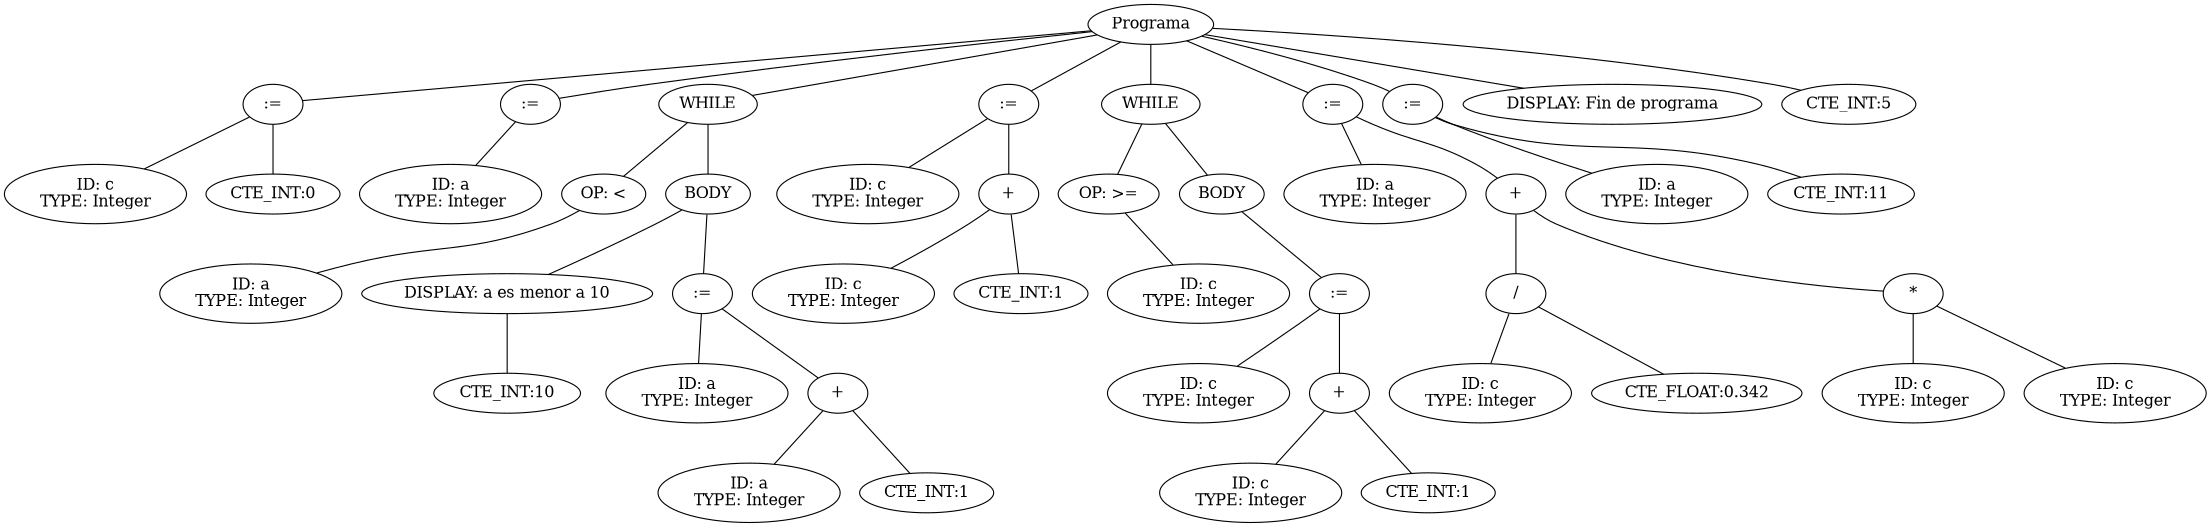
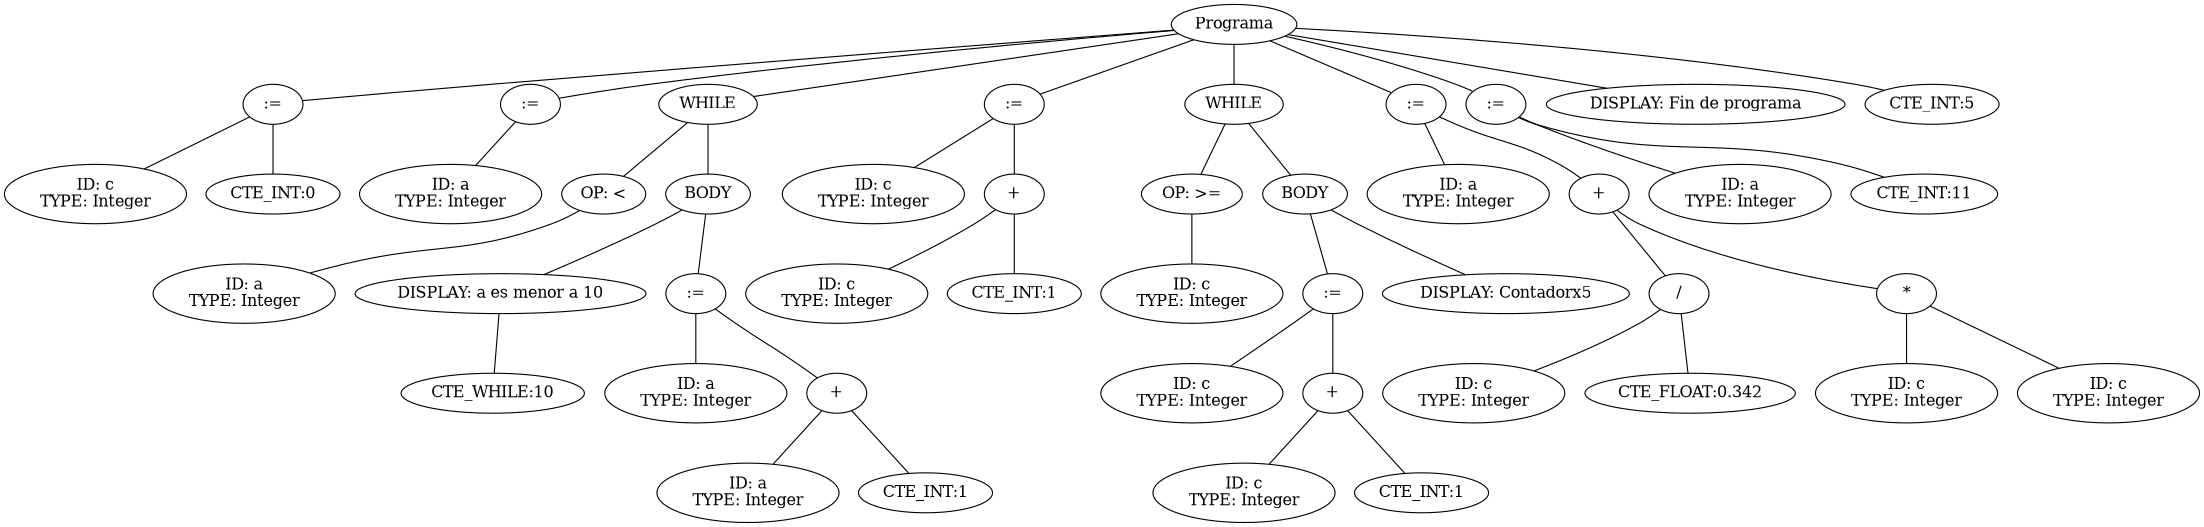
node "DISPLAY: Contadorx5": added
node "CTE_INT:10": label "CTE_INT:10" -> "CTE_WHILE:10"
